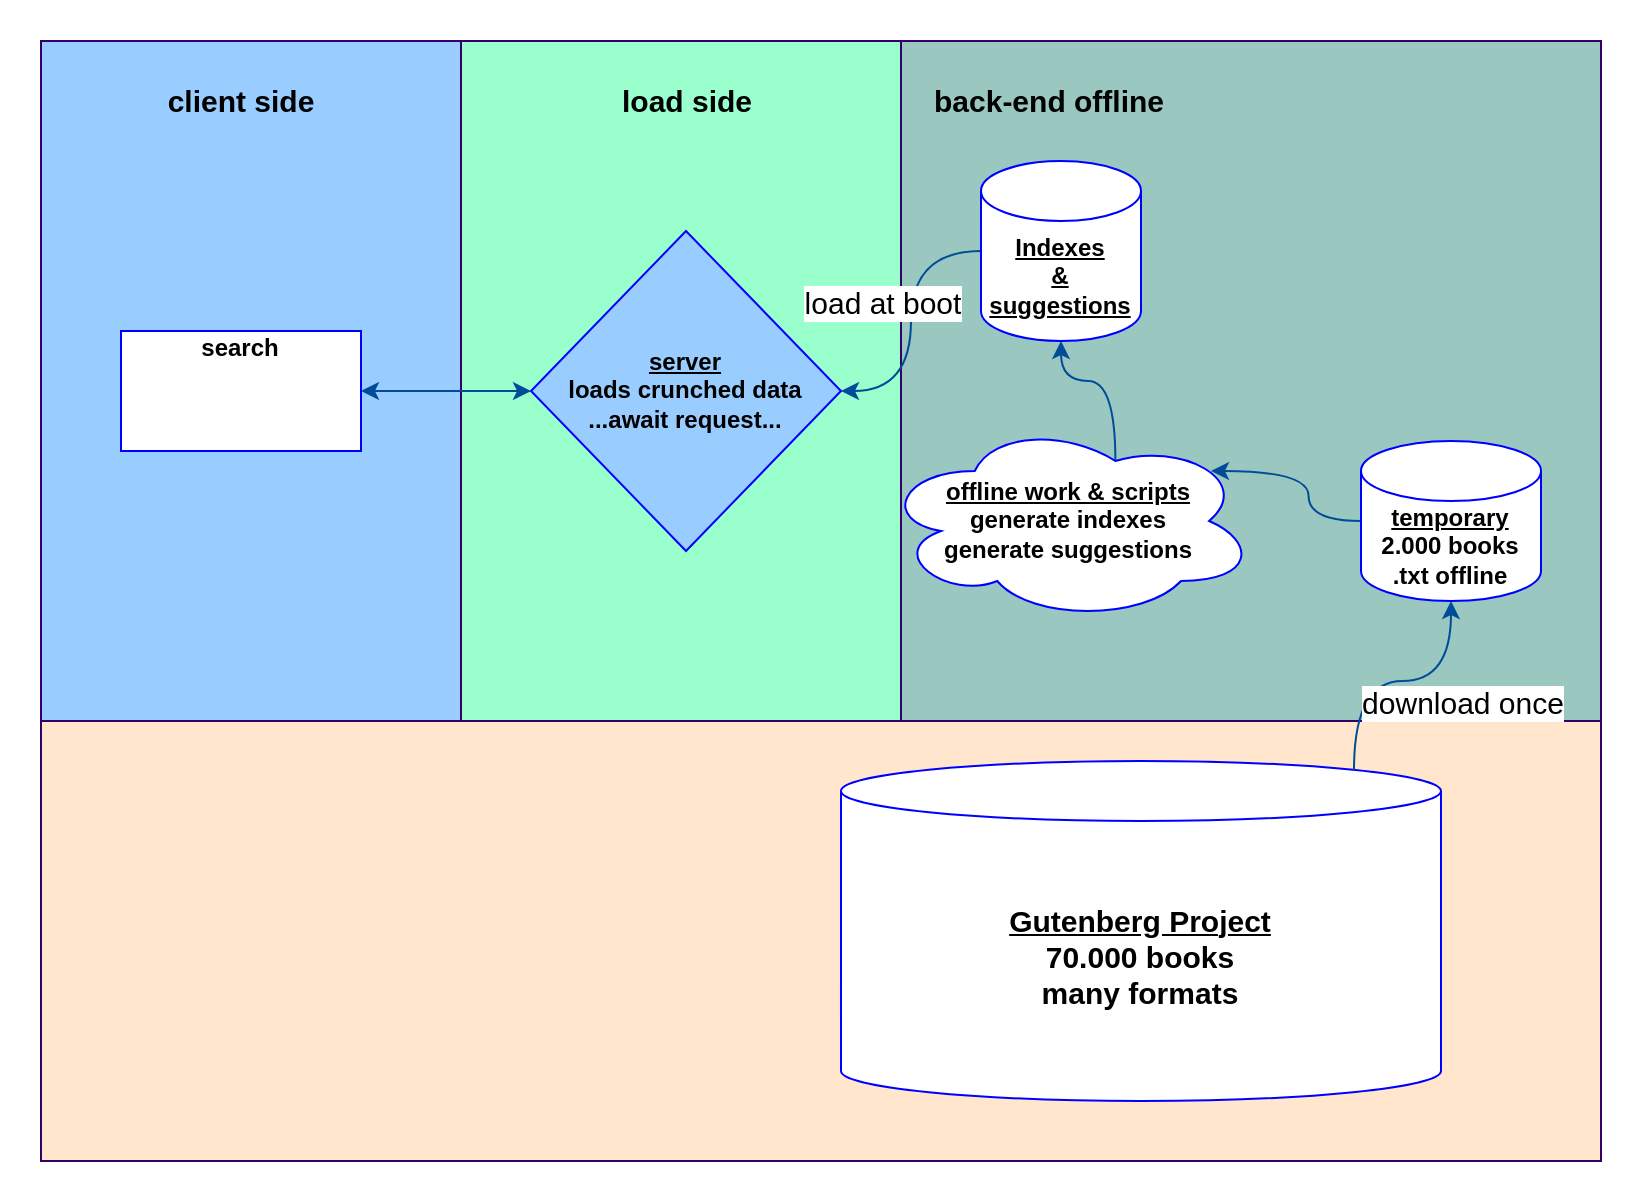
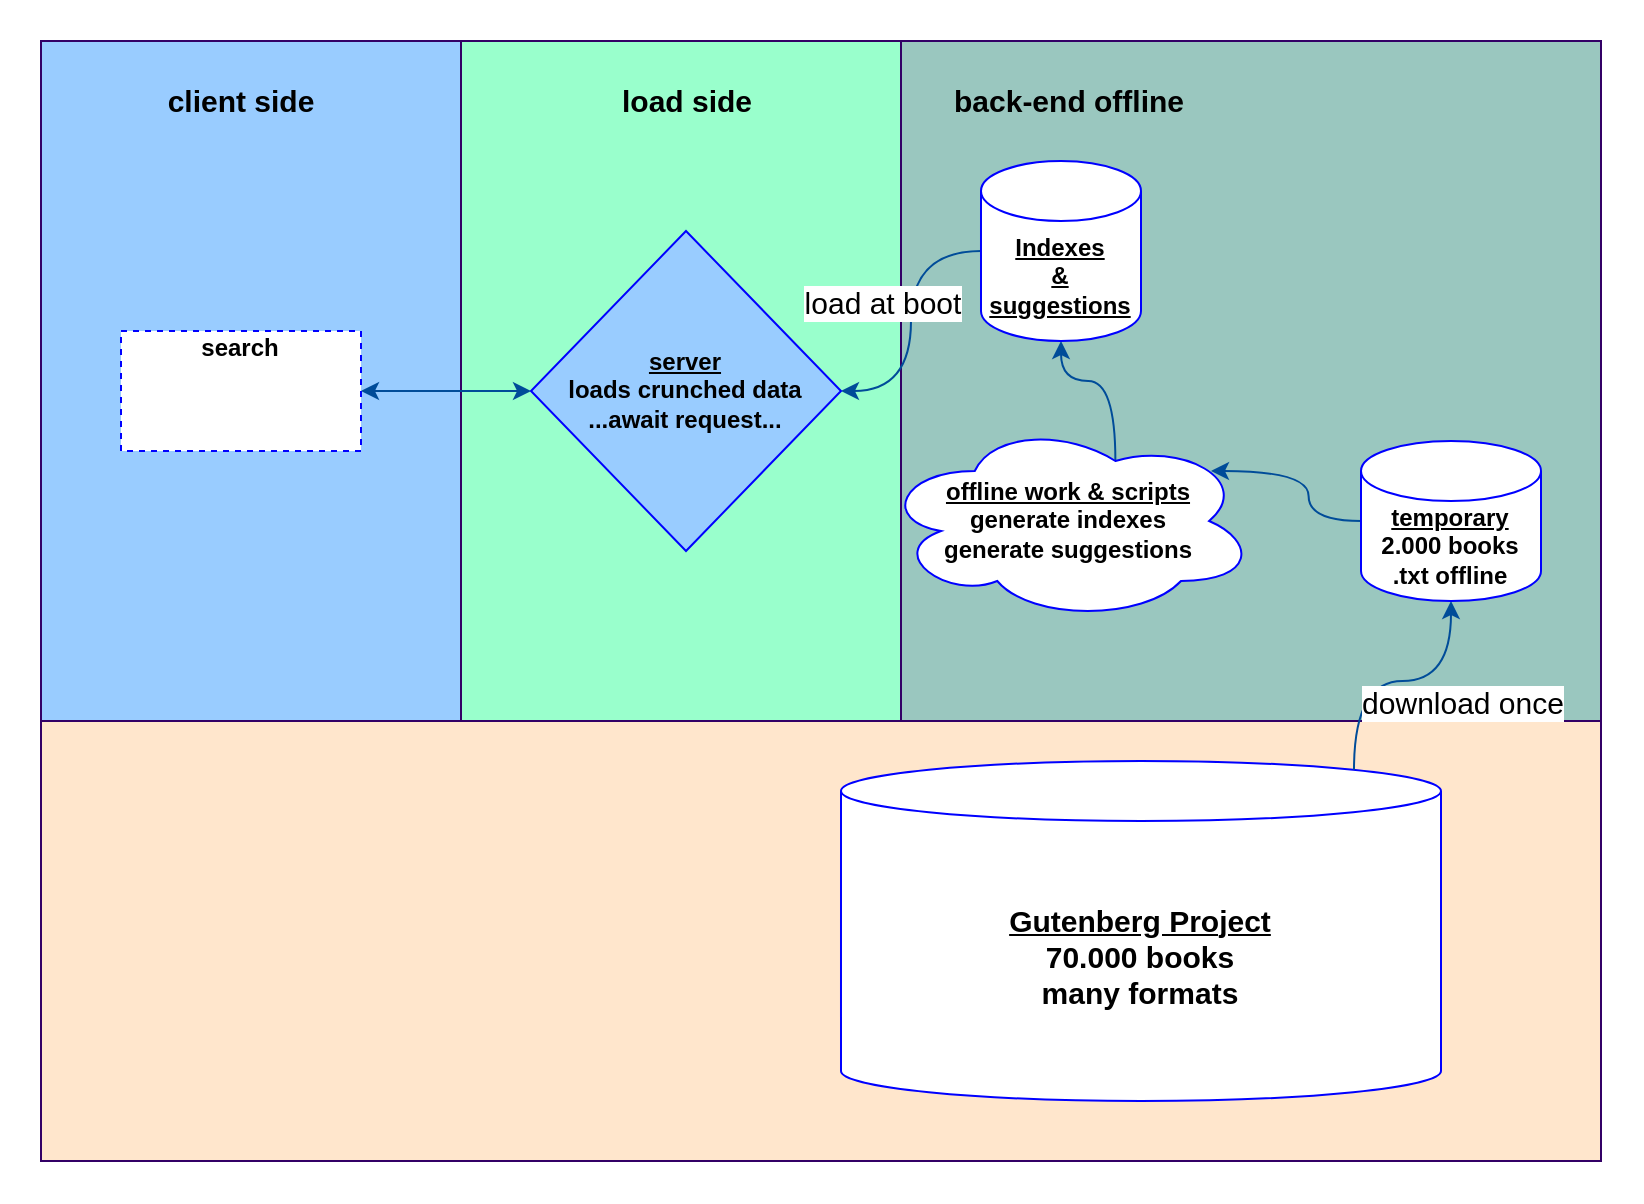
node "back-end offline": moved (1049, 101) -> (1069, 101)
node "search": style solid -> dashed
